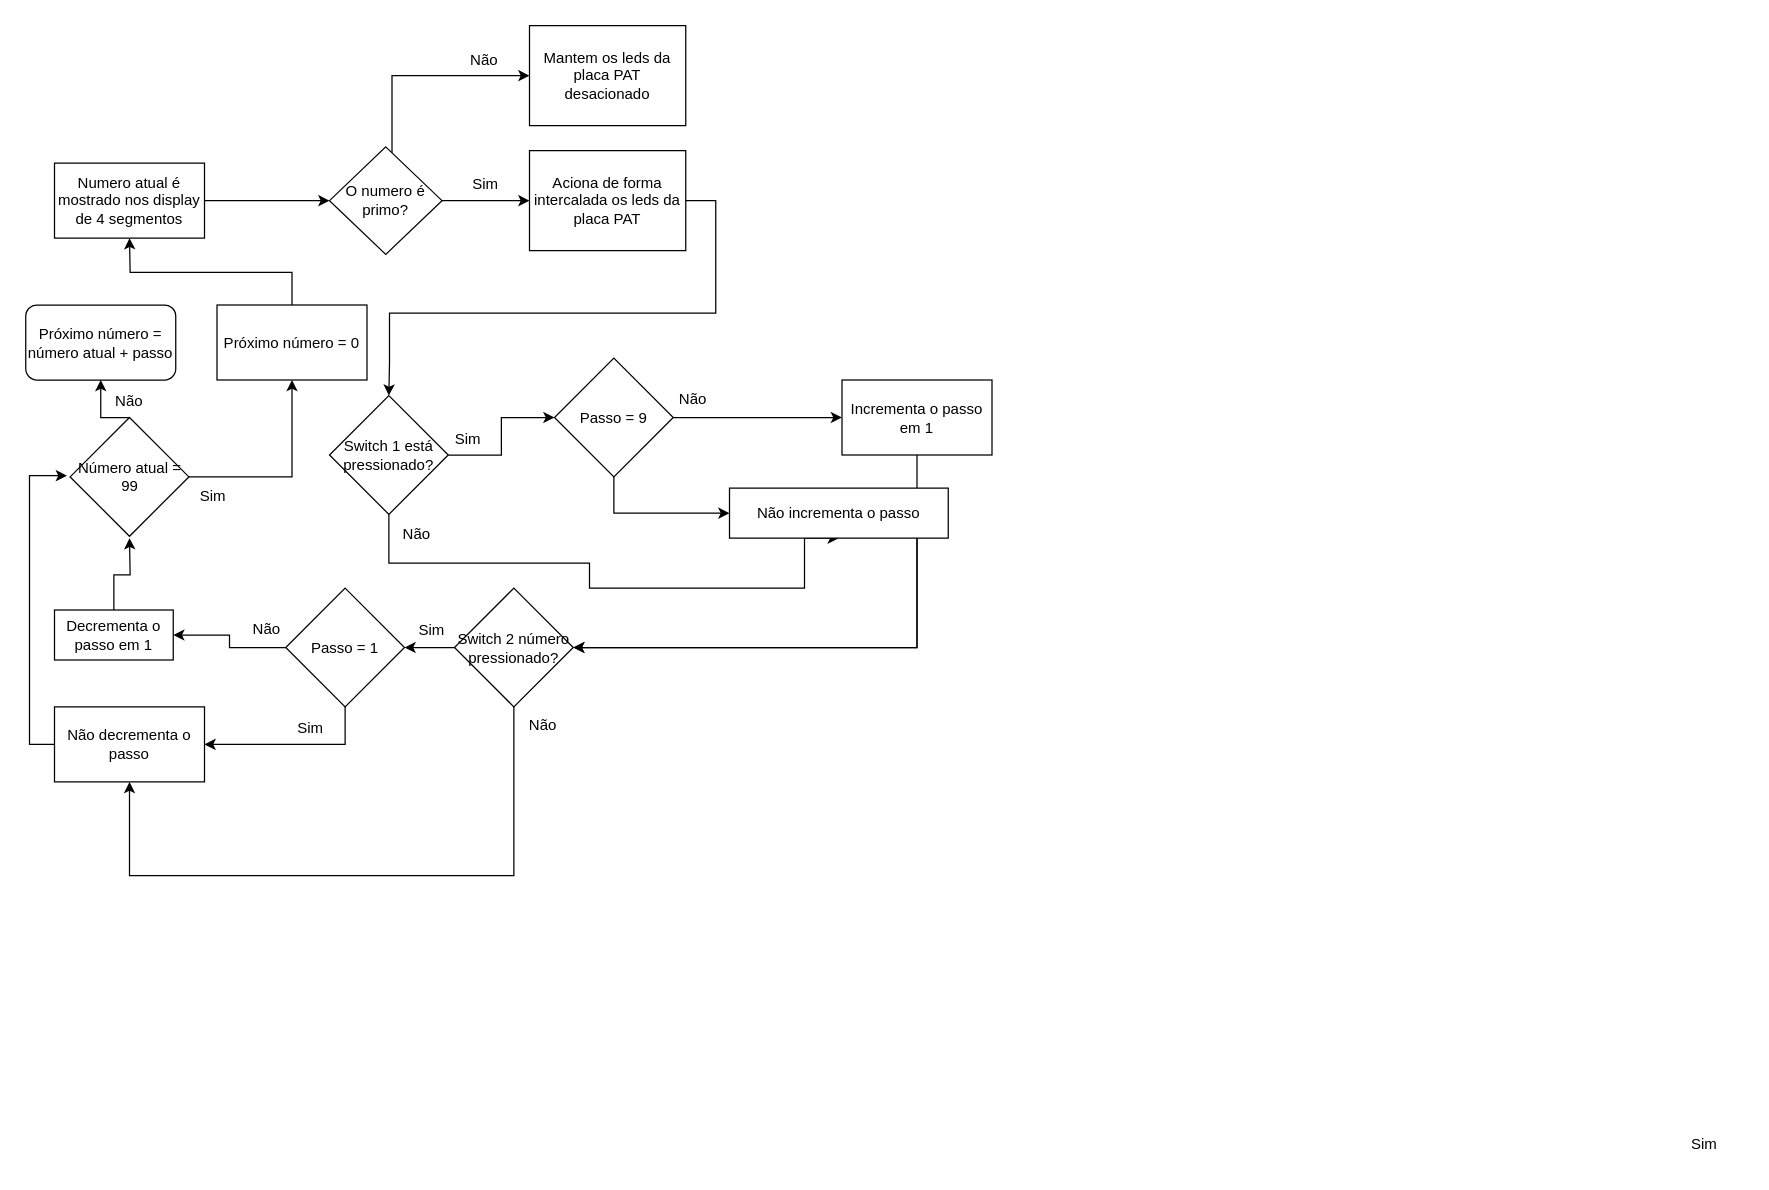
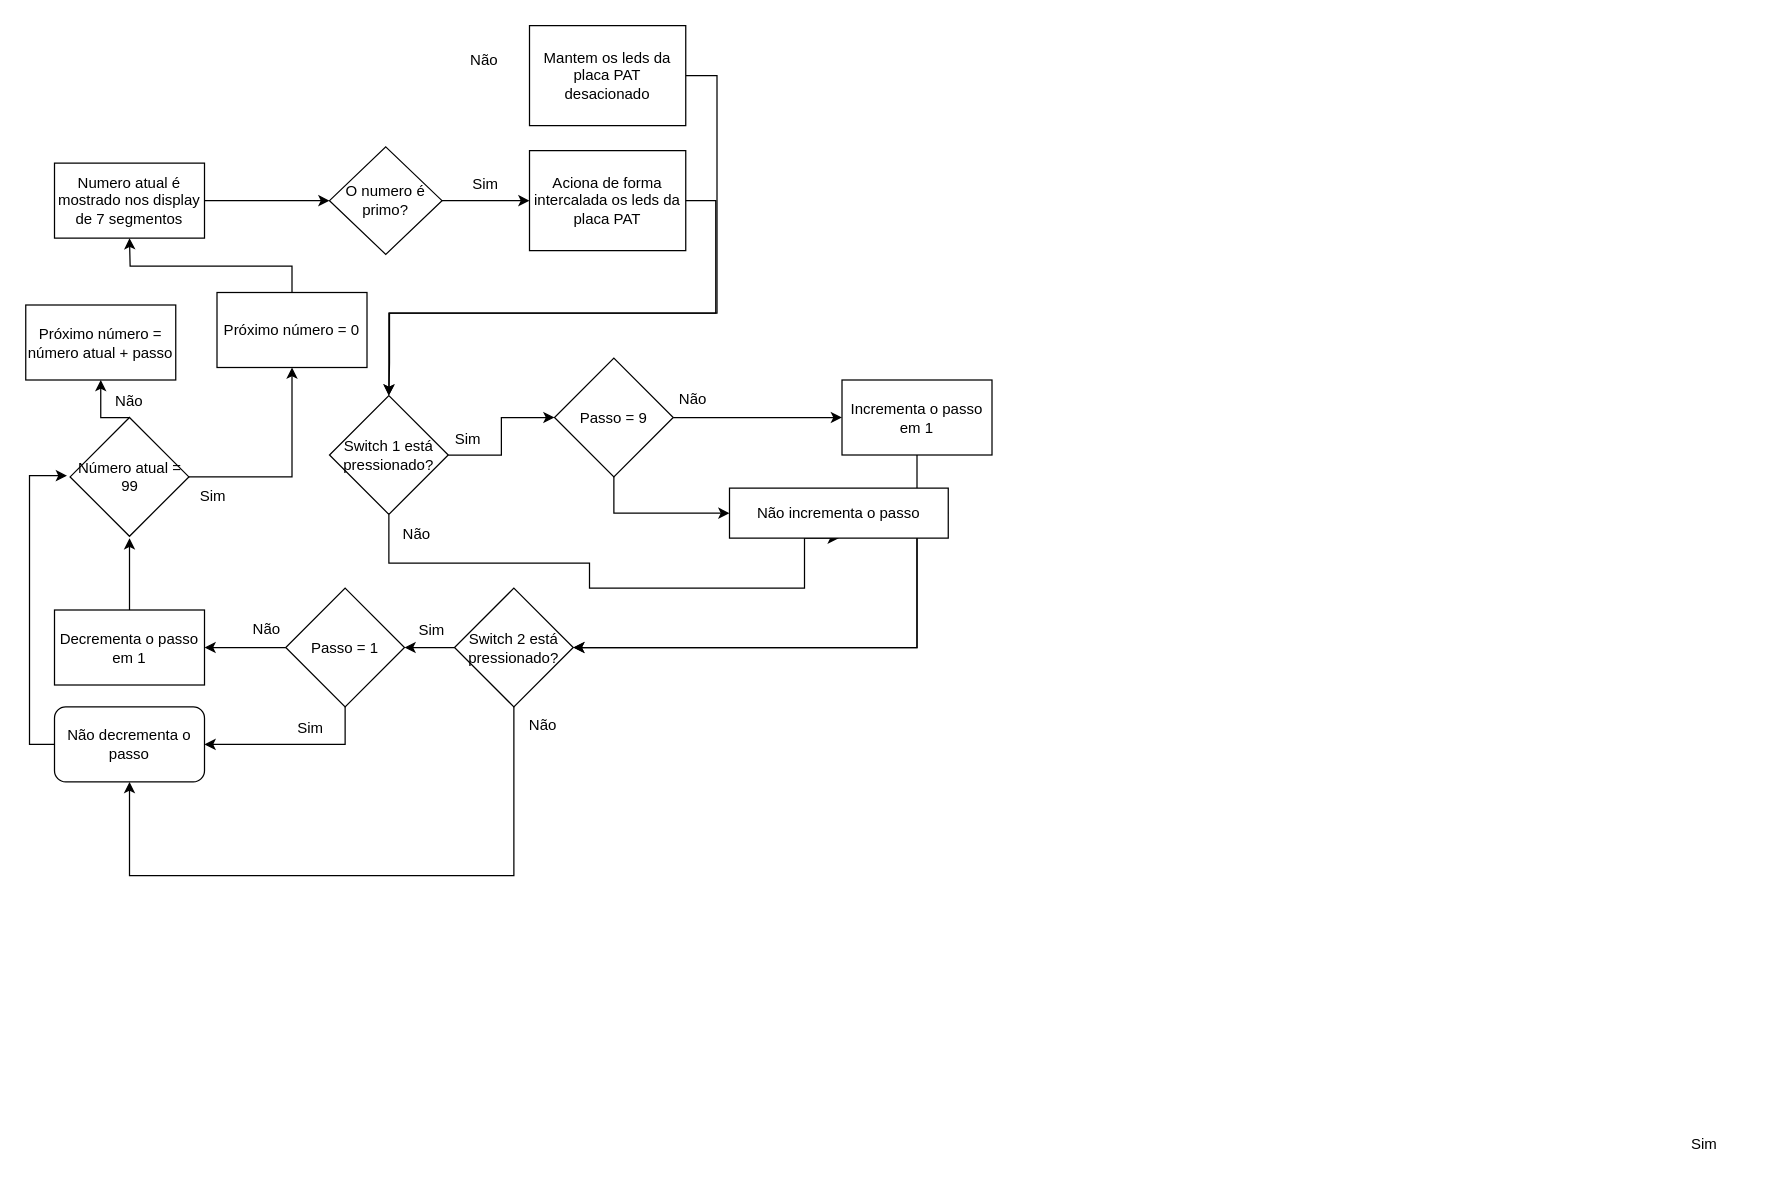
edge "O numero é primo?" -> "Mantem os leds da placa PAT desacionado": removed
edge "Mantem os leds da placa PAT desacionado" -> "Switch 1 está pressionado?": added
node "Numero atual é mostrado nos display de 4 segmentos": label "Numero atual é mostrado nos display de 4 segmentos" -> "Numero atual é mostrado nos display de 7 segmentos"
node "Próximo número = número atual + passo": shape rounded rectangle -> rectangle
node "Próximo número = 0": moved (292, 343) -> (292, 330)
node "Decrementa o passo em 1": size 119x50 -> 150x75
node "Switch 2 número pressionado?": label "Switch 2 número pressionado?" -> "Switch 2 está pressionado?"
node "Não decrementa o passo": shape rectangle -> rounded rectangle
